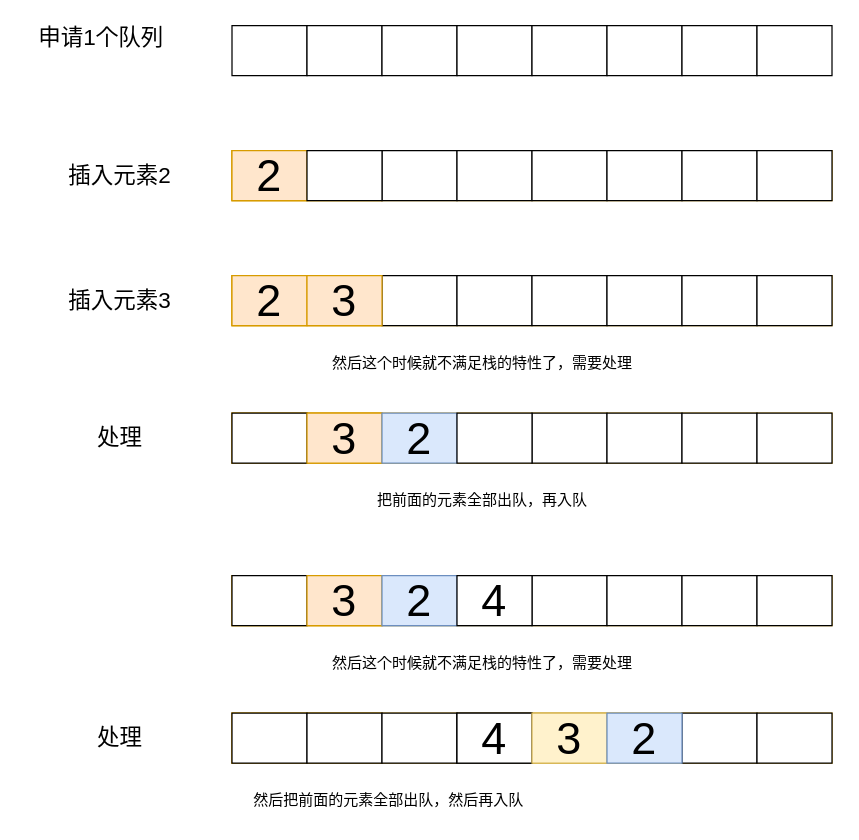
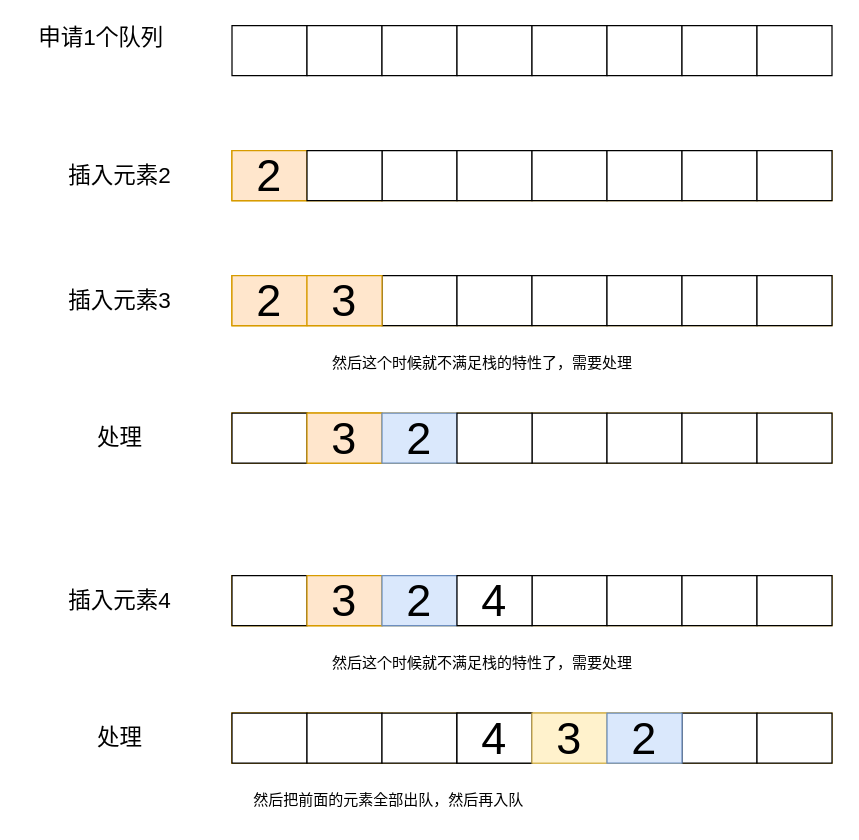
node "把前面的元素全部出队，再入队": removed
node "插入元素4": added
